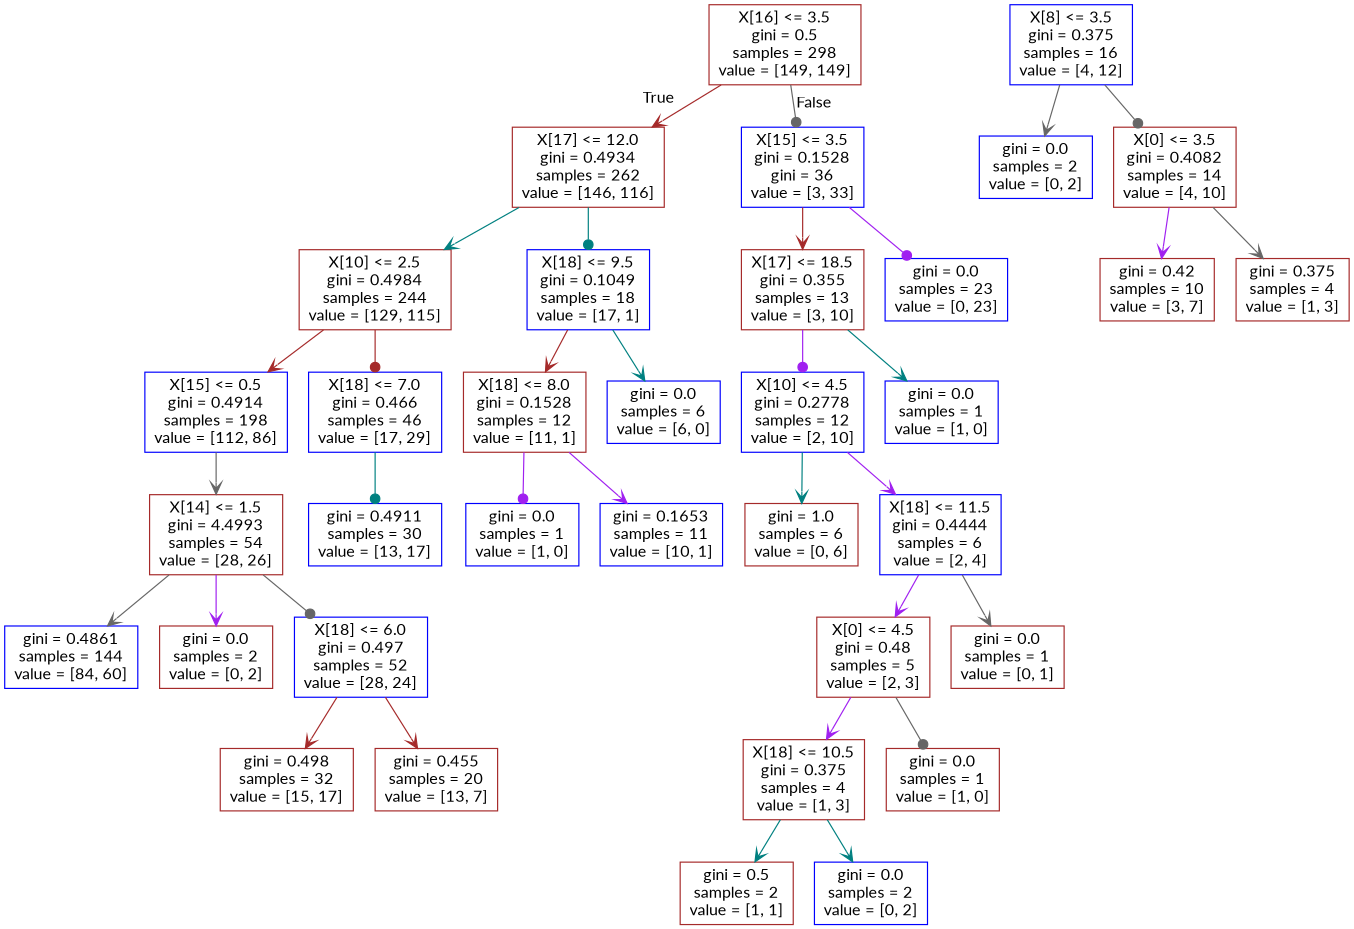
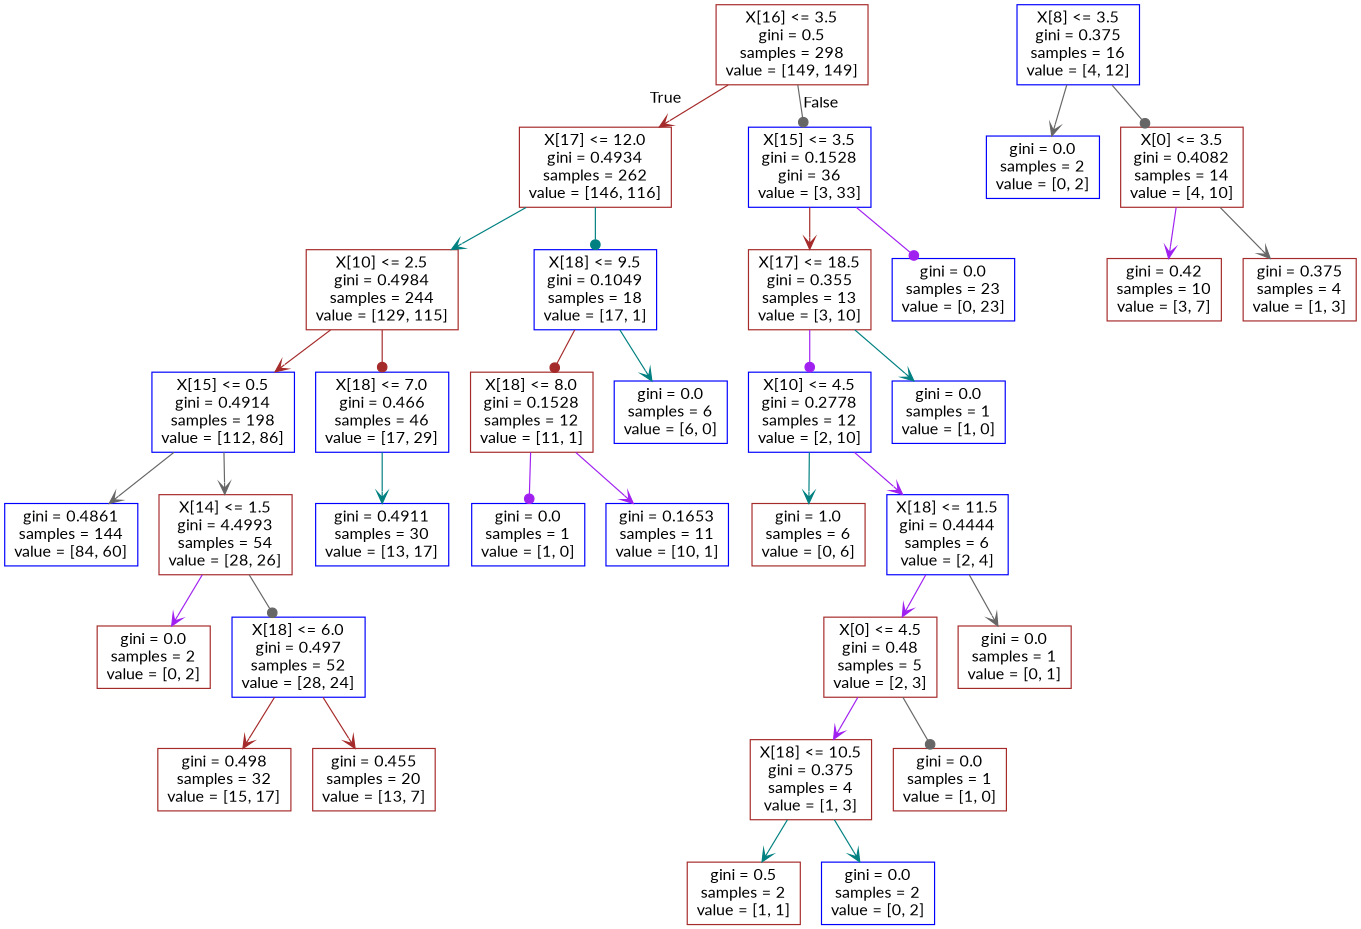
edge "X[18] <= 9.5 gini = 0.1049 samples = 18 value = [17, 1]" -> "X[18] <= 8.0 gini = 0.1528 samples = 12 value = [11, 1]": arrowhead vee -> dot
edge "X[18] <= 7.0 gini = 0.466 samples = 46 value = [17, 29]" -> "gini = 0.4911 samples = 30 value = [13, 17]": arrowhead dot -> vee
edge "X[14] <= 1.5 gini = 4.4993 samples = 54 value = [28, 26]" -> "gini = 0.4861 samples = 144 value = [84, 60]": now "X[15] <= 0.5 gini = 0.4914 samples = 198 value = [112, 86]" -> "gini = 0.4861 samples = 144 value = [84, 60]"
